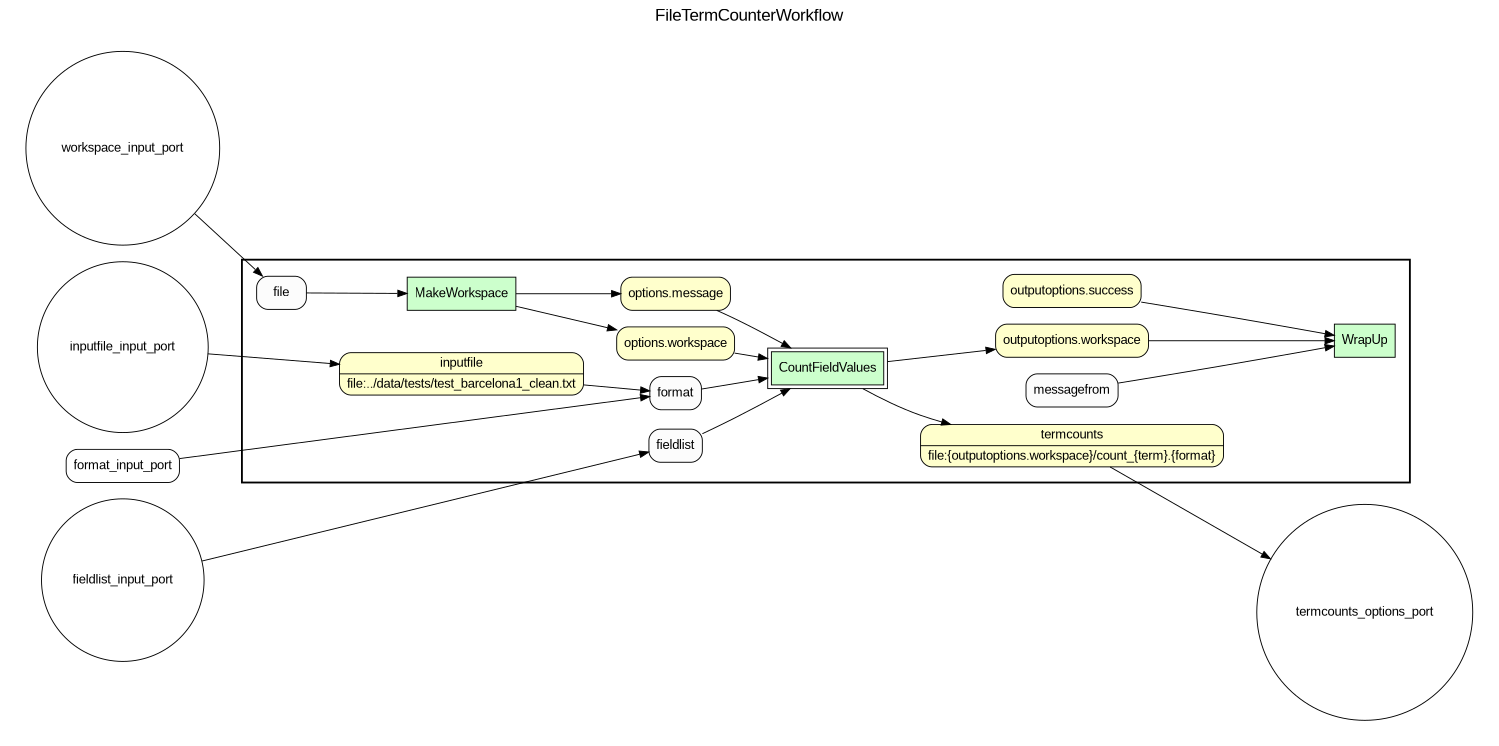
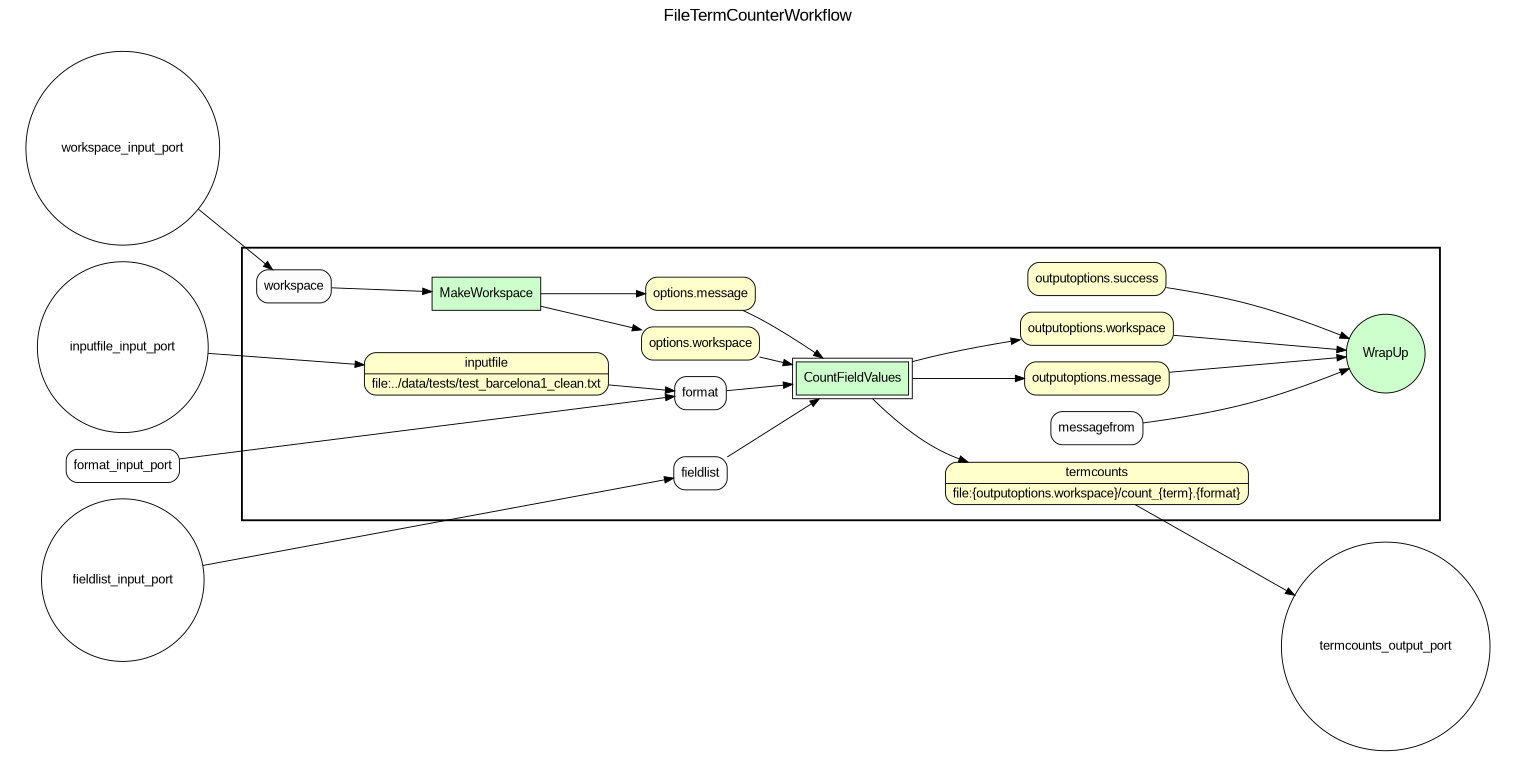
node "file": label "file" -> "workspace"
node "WrapUp": shape box -> circle
node "outputoptions.message": added
node "termcounts_options_port": label "termcounts_options_port" -> "termcounts_output_port"
